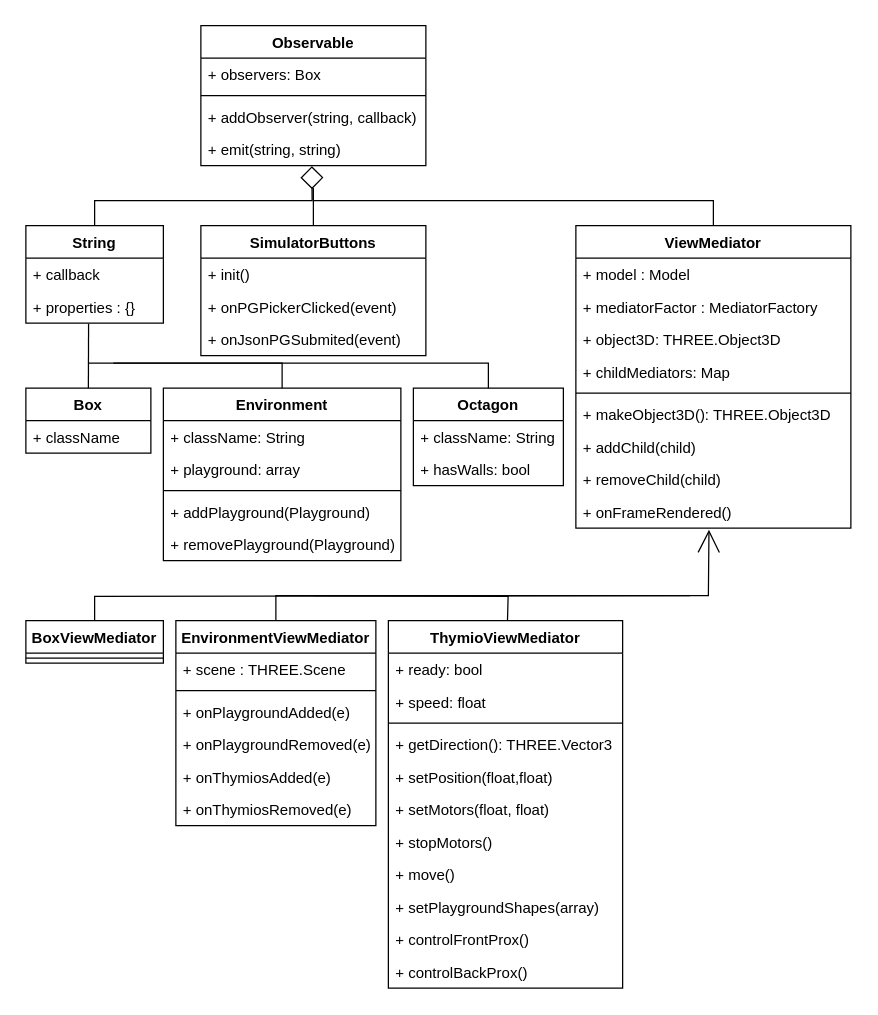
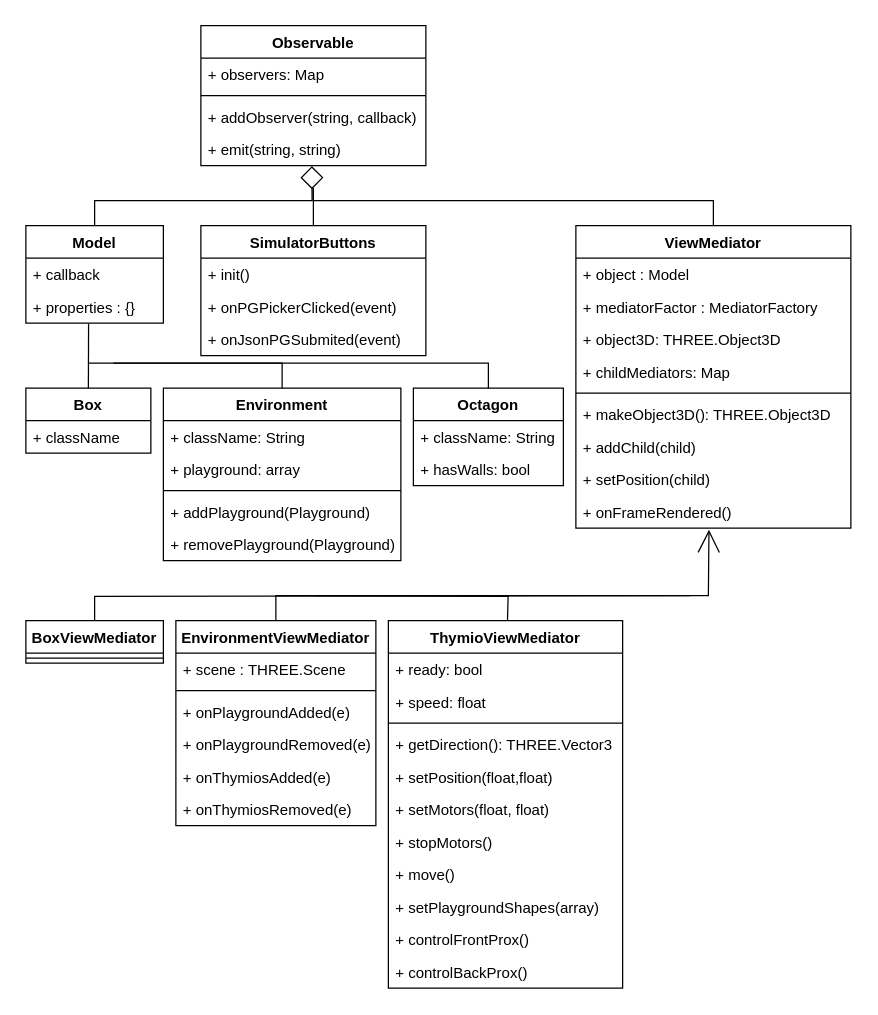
node "+ observers: Box": label "+ observers: Box" -> "+ observers: Map"
node "String": label "String" -> "Model"
node "+ model : Model": label "+ model : Model" -> "+ object : Model"
node "+ removeChild(child)": label "+ removeChild(child)" -> "+ setPosition(child)"
